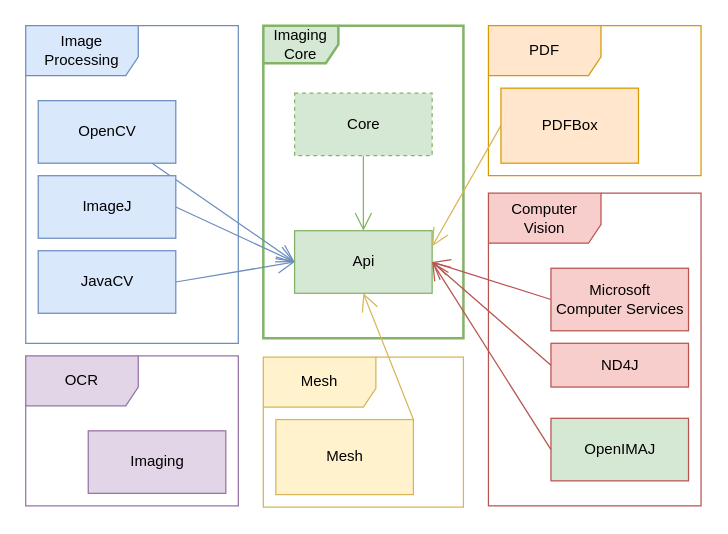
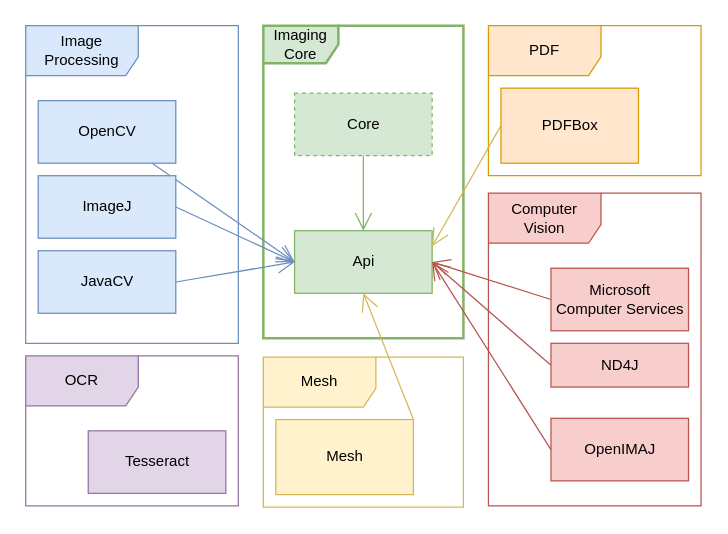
node "OpenIMAJ": fillcolor #d5e8d4 -> #f8cecc
node "Imaging": label "Imaging" -> "Tesseract"
